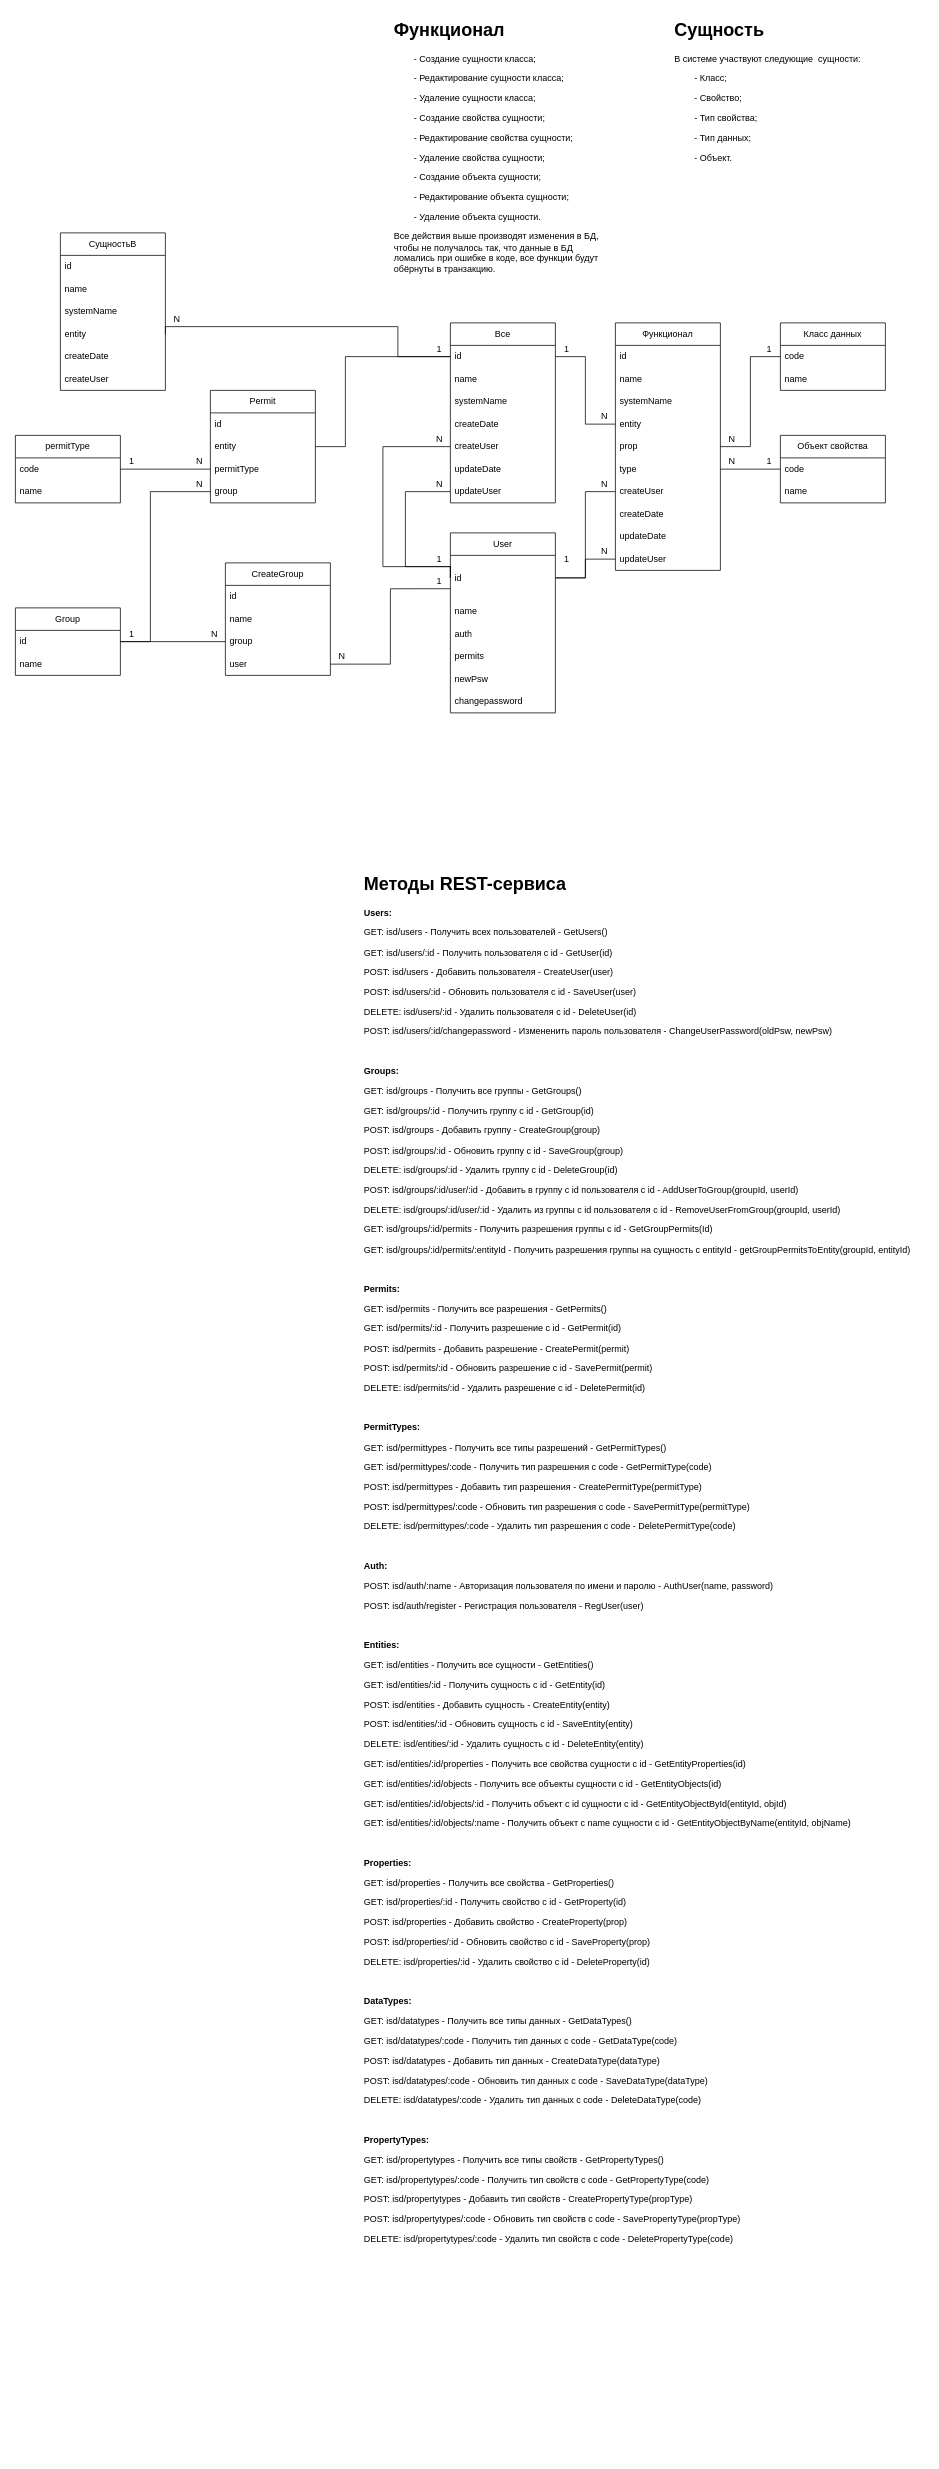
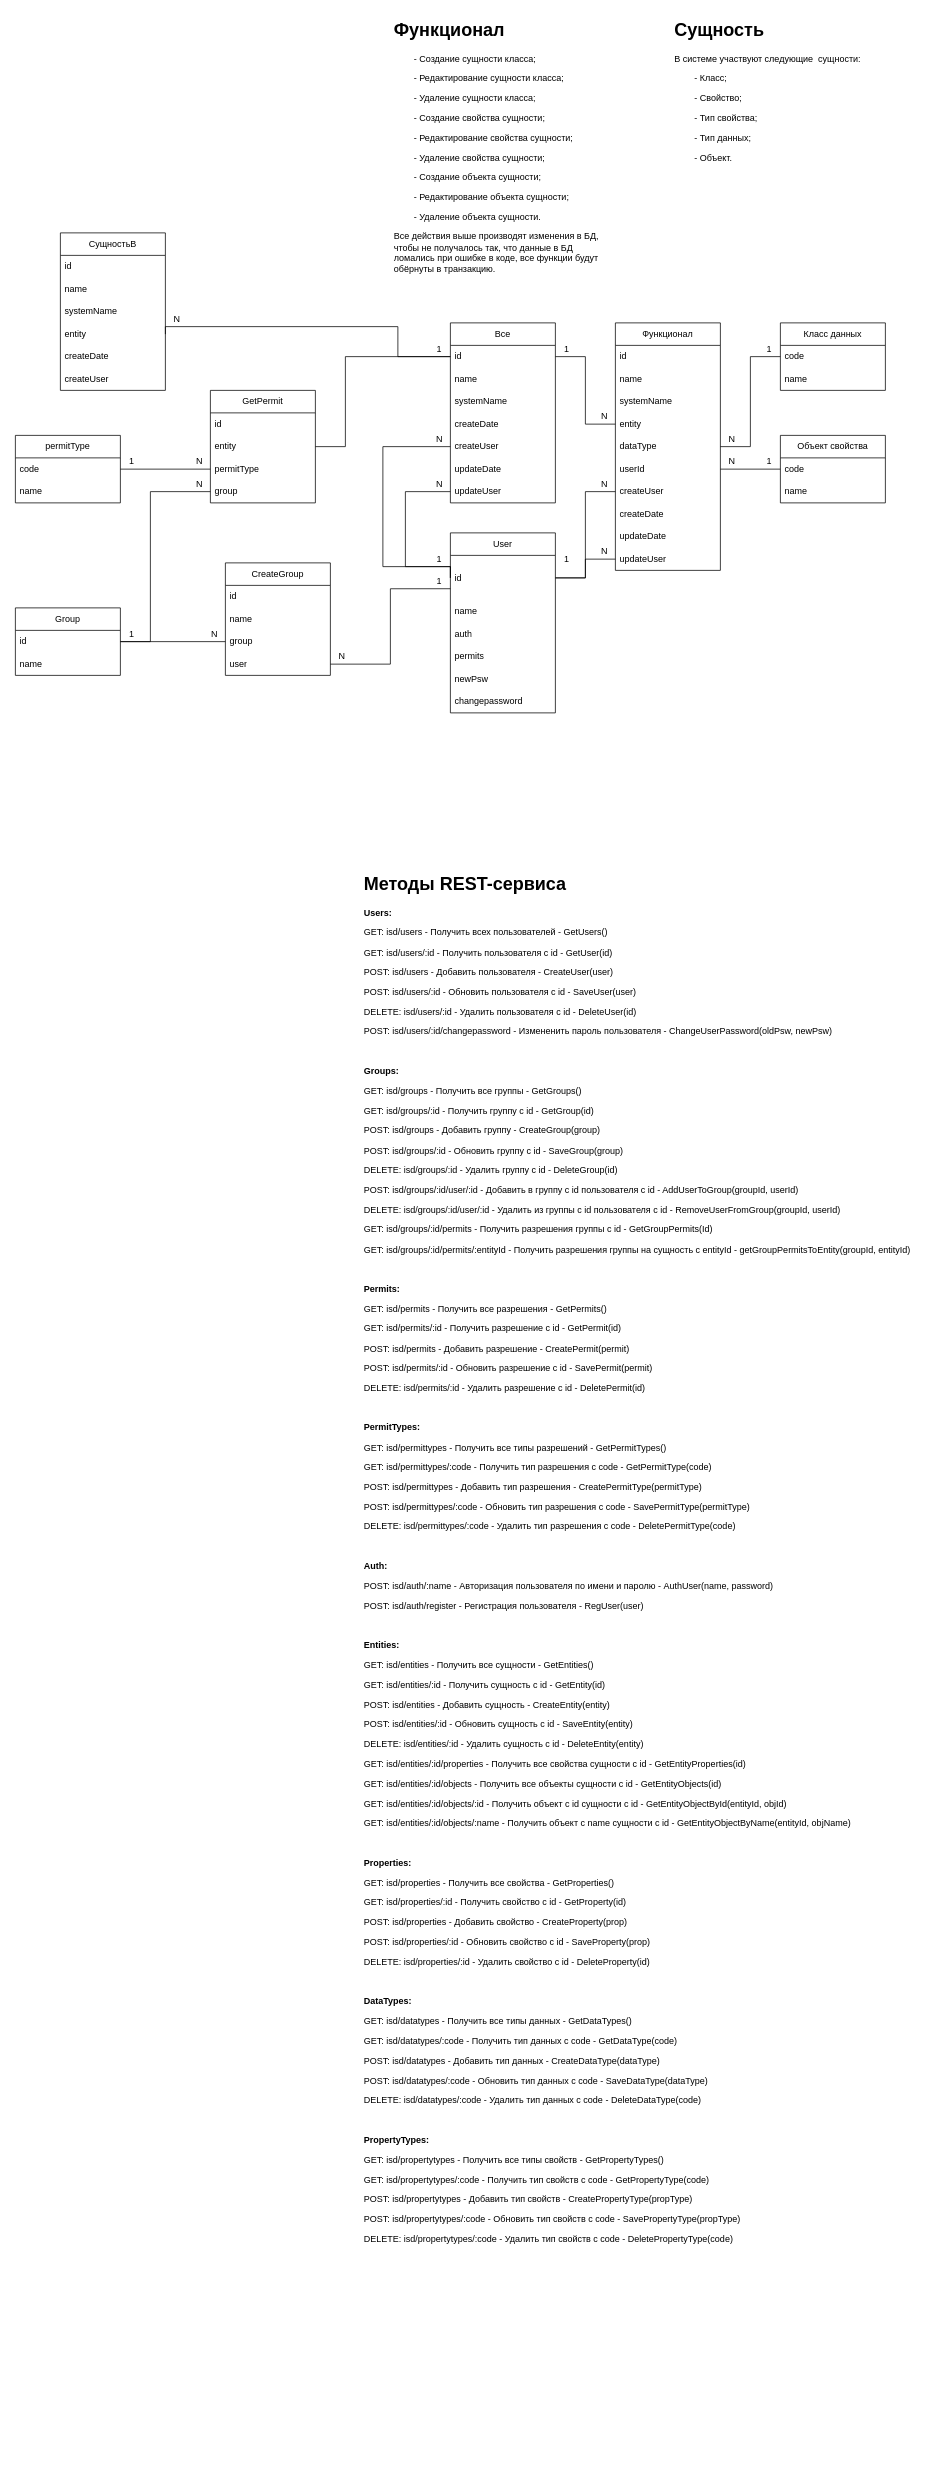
node "Permit": label "Permit" -> "GetPermit"
node "prop": label "prop" -> "dataType"
node "type": label "type" -> "userId"
